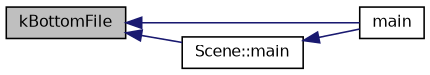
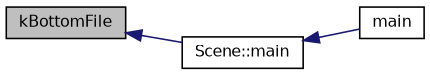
edge "main" -> "kBottomFile": removed
